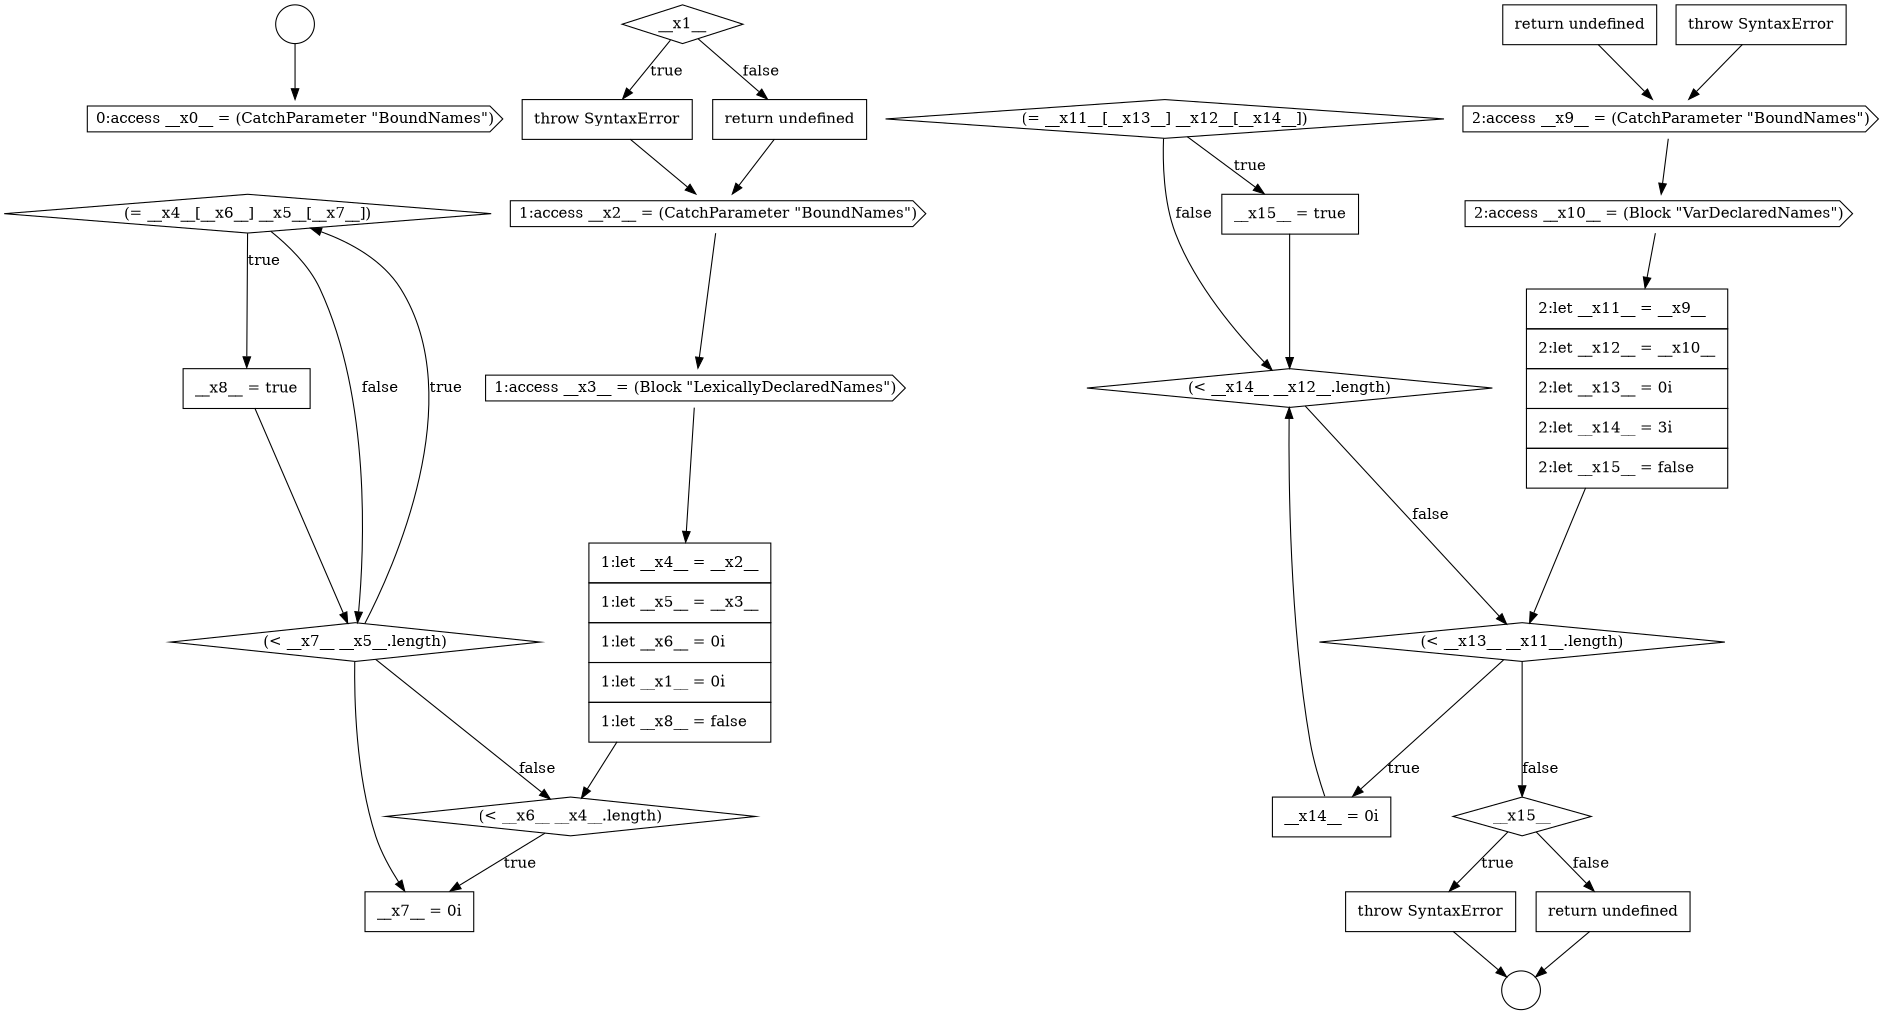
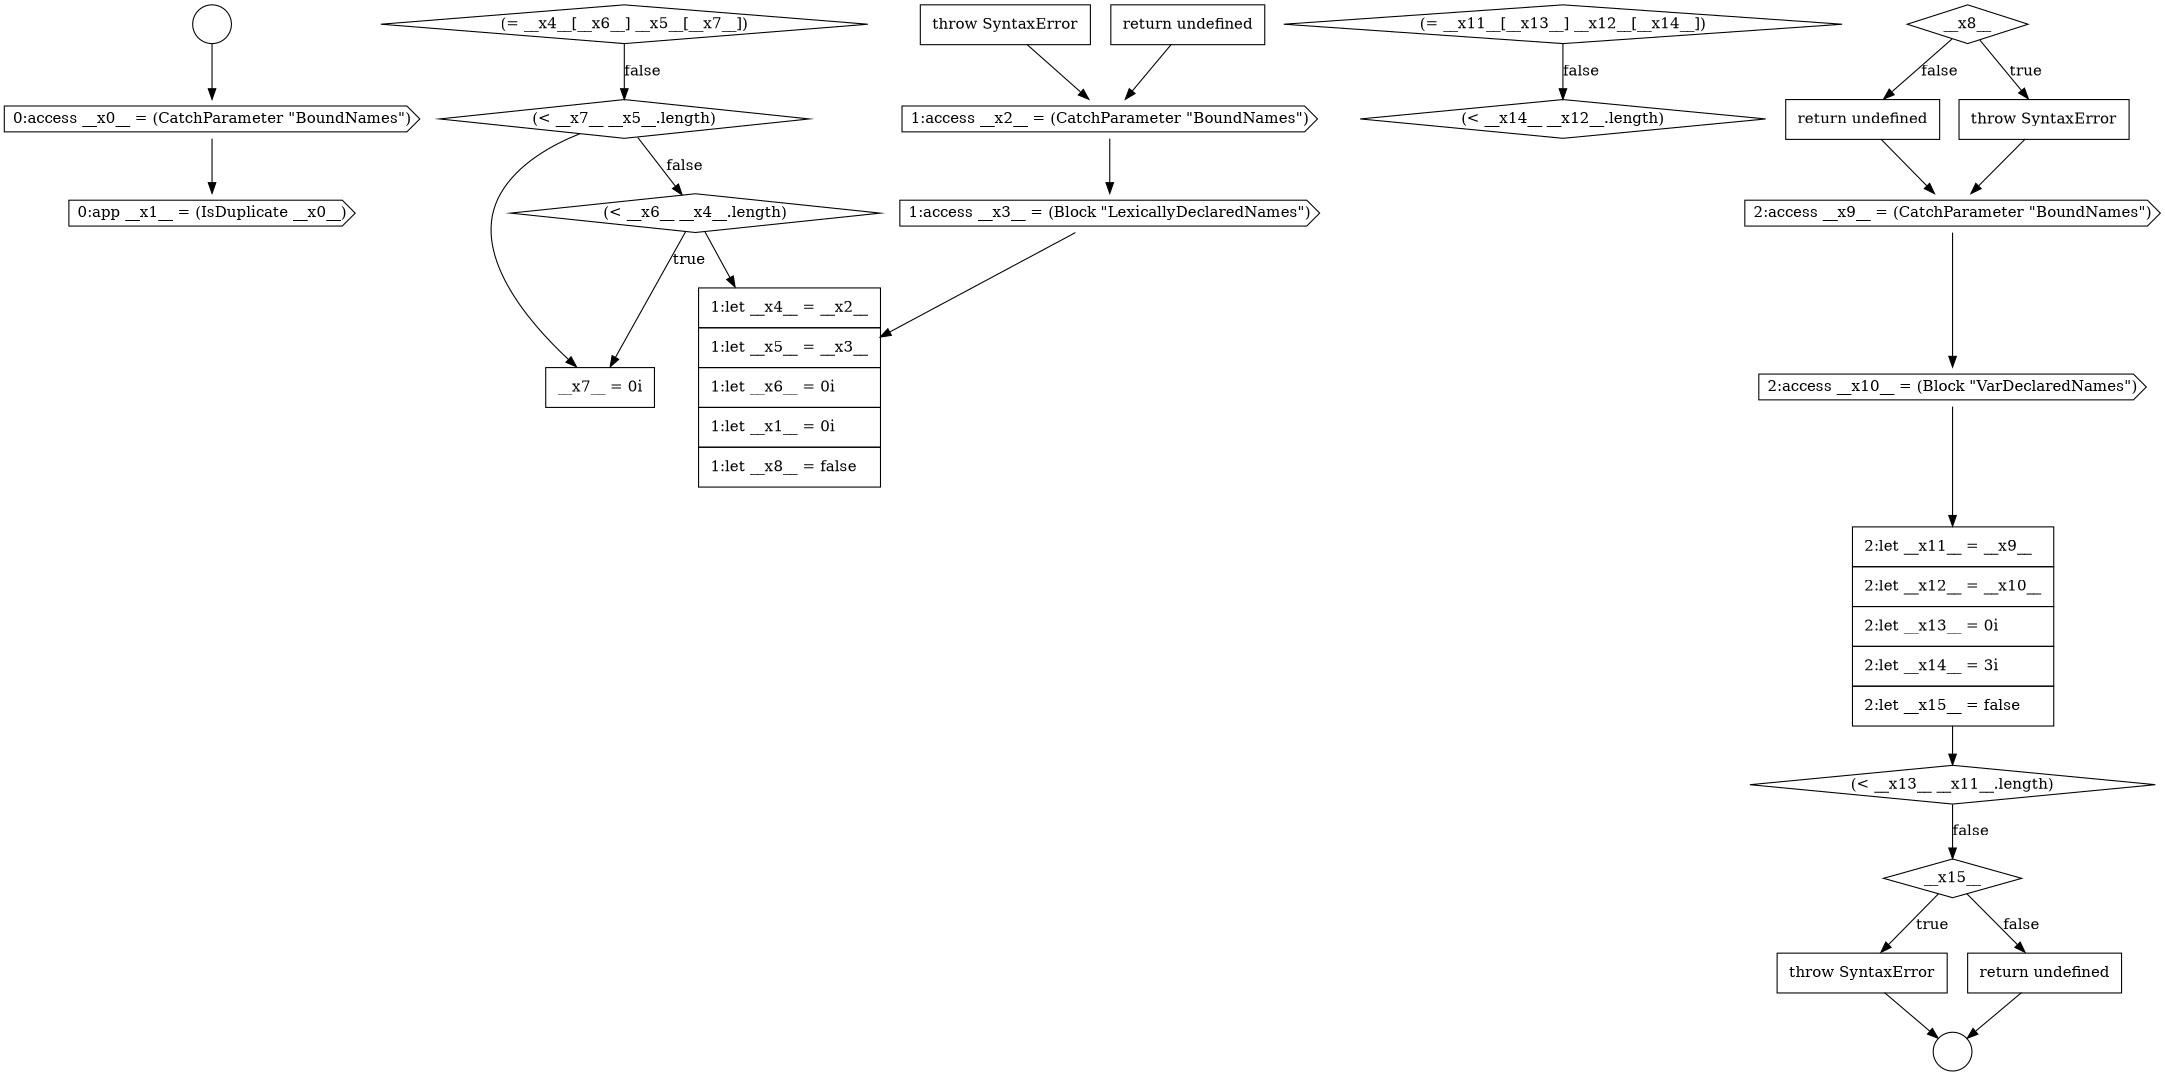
node "__x1__": removed
node "__x8__": added
node "0:app __x1__ = (IsDuplicate __x0__)": added
node "__x15__ = true": removed
node "__x8__ = true": removed
edge "(< __x7__ __x5__.length)" -> "(= __x4__[__x6__] __x5__[__x7__])": removed, label "true"
edge "(< __x14__ __x12__.length)" -> "(< __x13__ __x11__.length)": removed, label "false"
edge "1:let __x4__ = __x2__" -> "(< __x6__ __x4__.length)": reversed
node "__x14__ = 0i": removed
